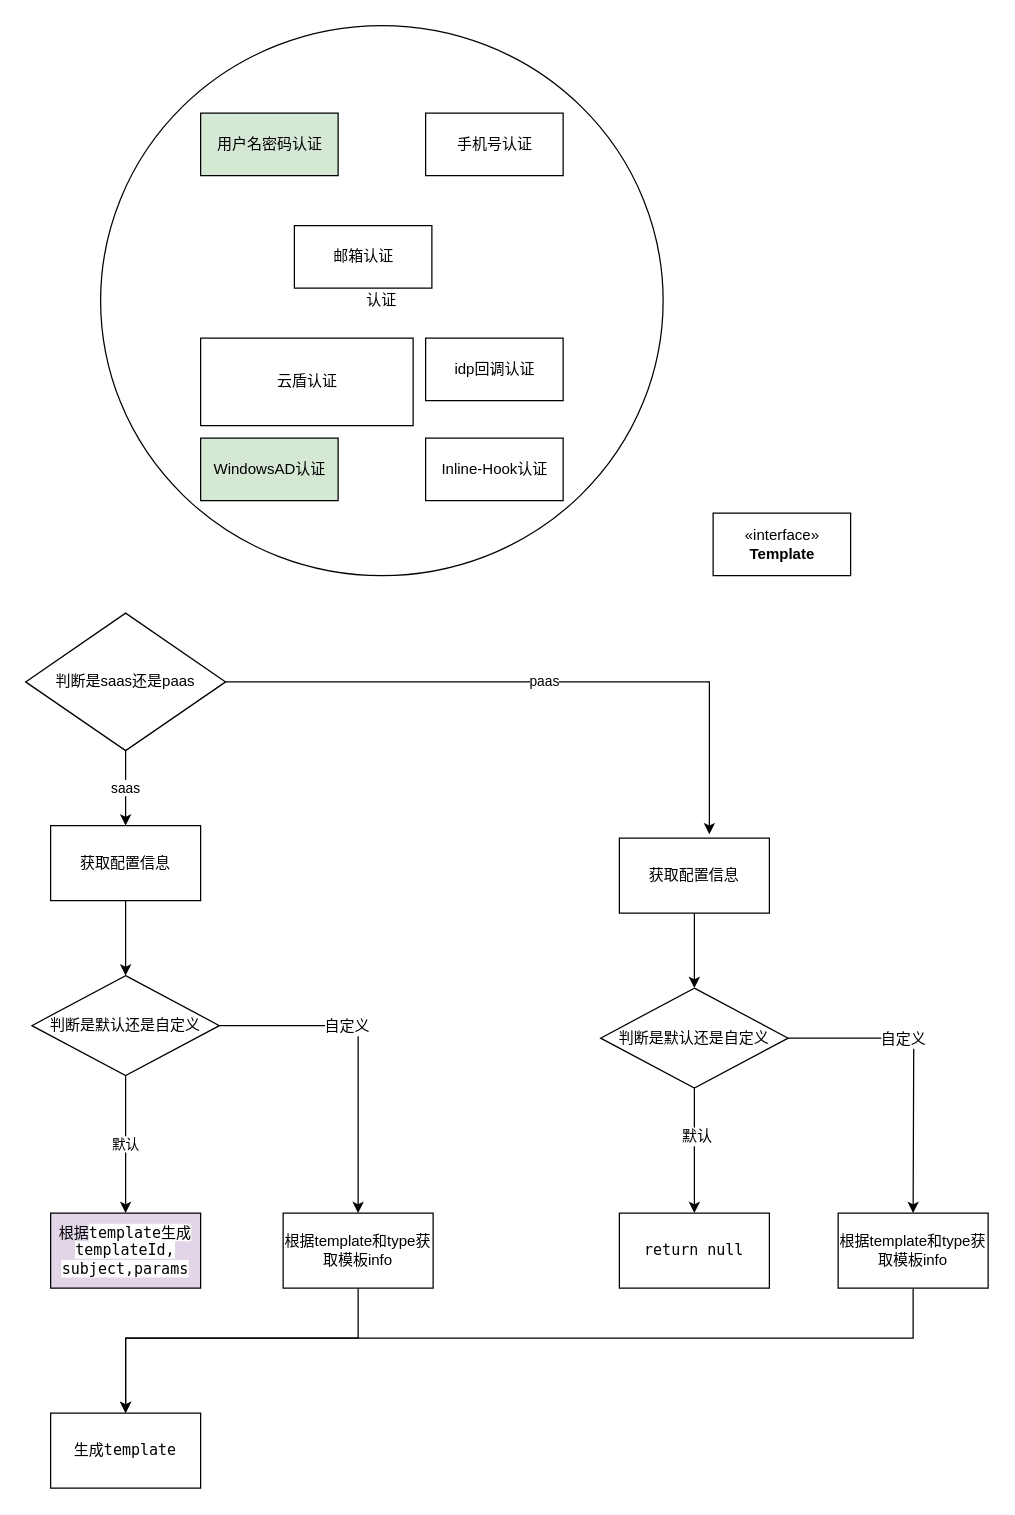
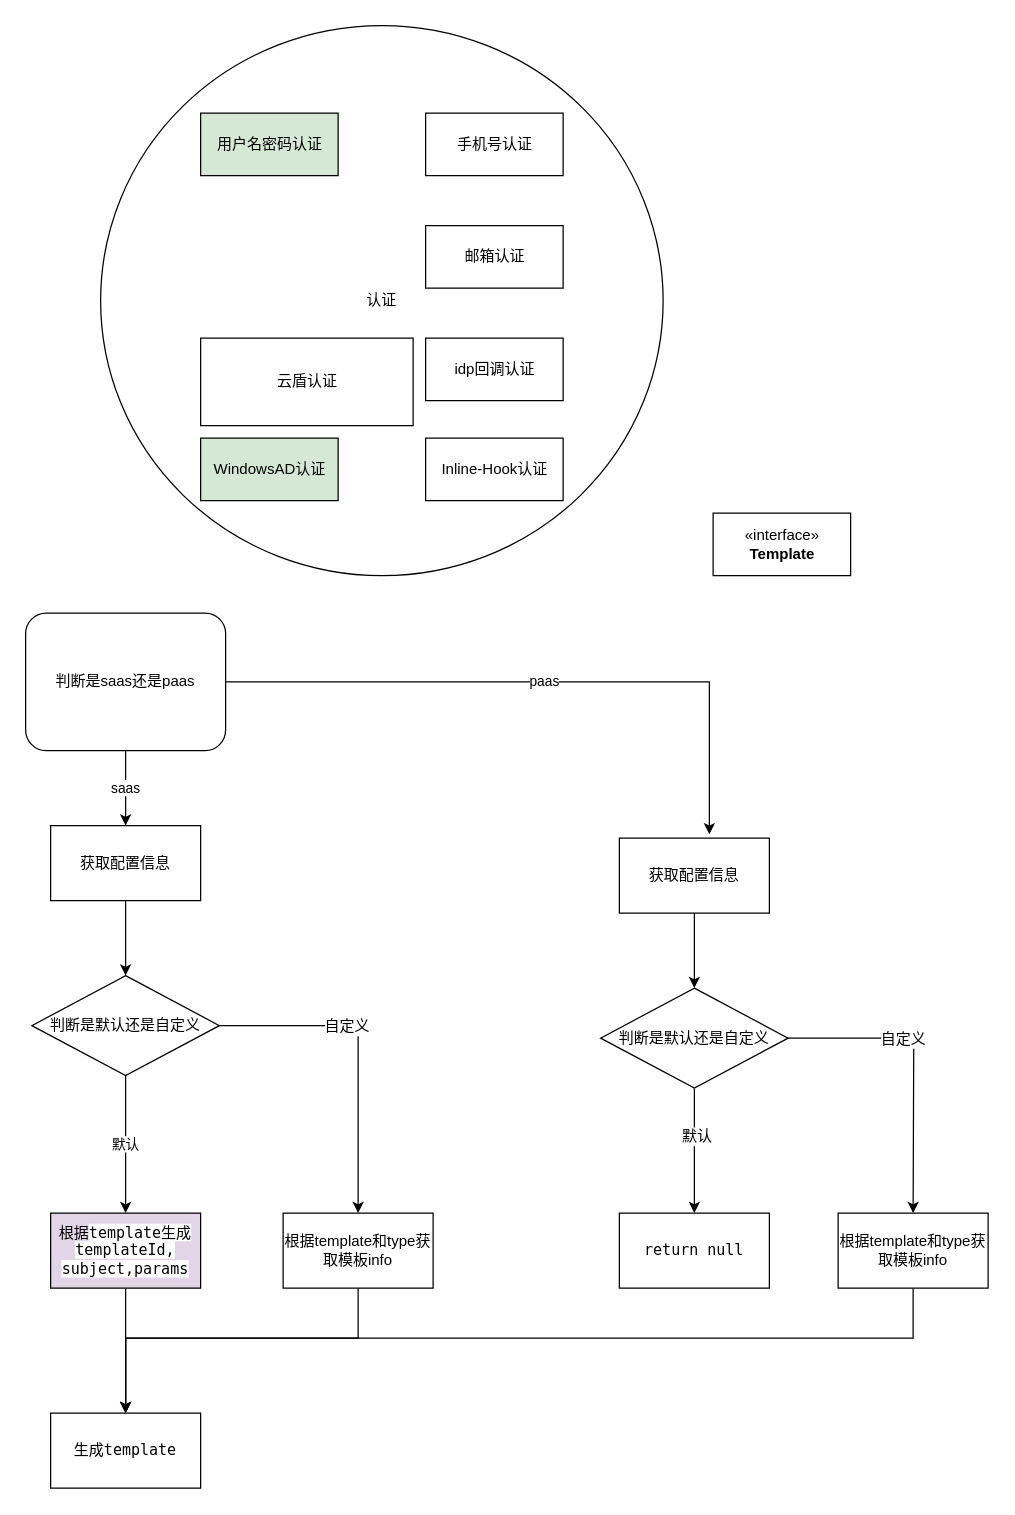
node "邮箱认证": moved (363, 257) -> (494, 257)
node "判断是saas还是paas": shape diamond -> rounded rectangle
edge "根据template生成 templateId, subject,params" -> "生成template": added
